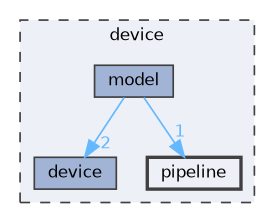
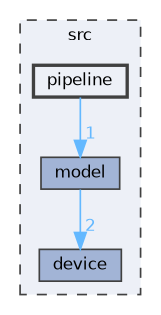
cluster "device": label "device" -> "src"
edge "model" -> "pipeline": reversed
